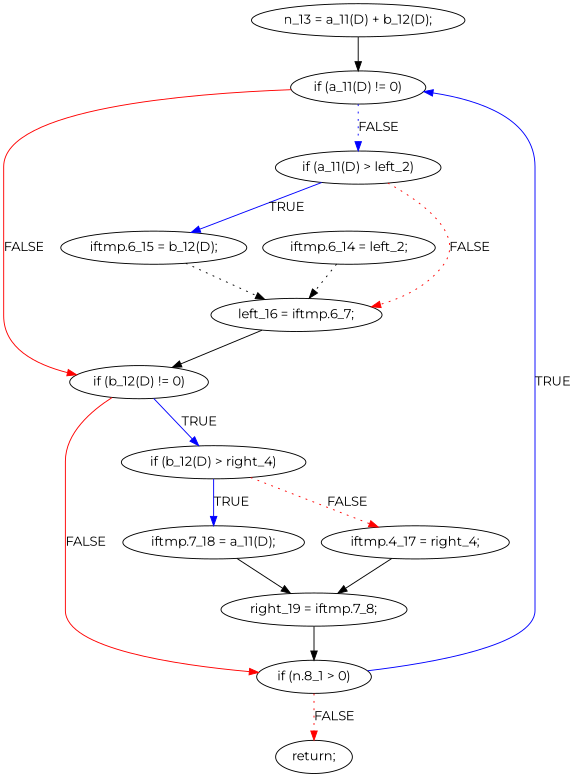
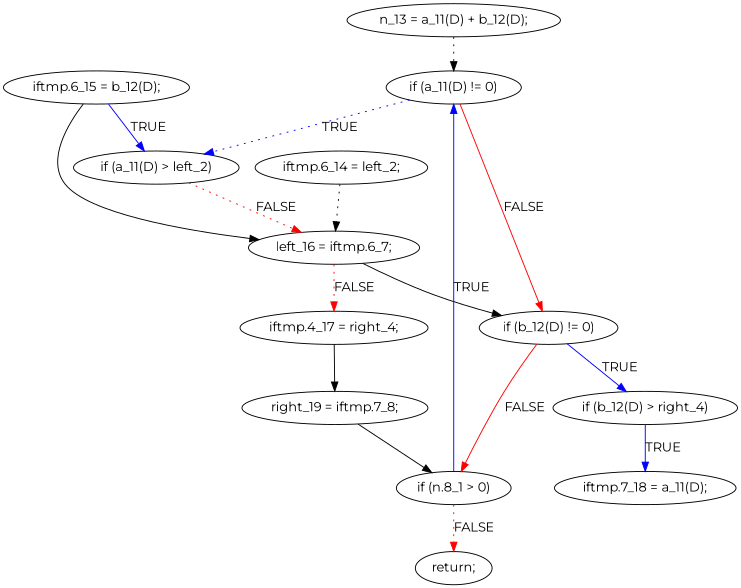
edge "n_13 = a_11(D) + b_12(D);" -> "if (a_11(D) != 0)": style solid -> dotted
edge "if (a_11(D) != 0)" -> "if (a_11(D) > left_2)": label "FALSE" -> "TRUE"
edge "if (a_11(D) > left_2)" -> "iftmp.6_15 = b_12(D);": reversed
edge "iftmp.6_15 = b_12(D);" -> "left_16 = iftmp.6_7;": style dotted -> solid
edge "if (b_12(D) > right_4)" -> "iftmp.4_17 = right_4;": now "left_16 = iftmp.6_7;" -> "iftmp.4_17 = right_4;"
edge "iftmp.7_18 = a_11(D);" -> "right_19 = iftmp.7_8;": removed
